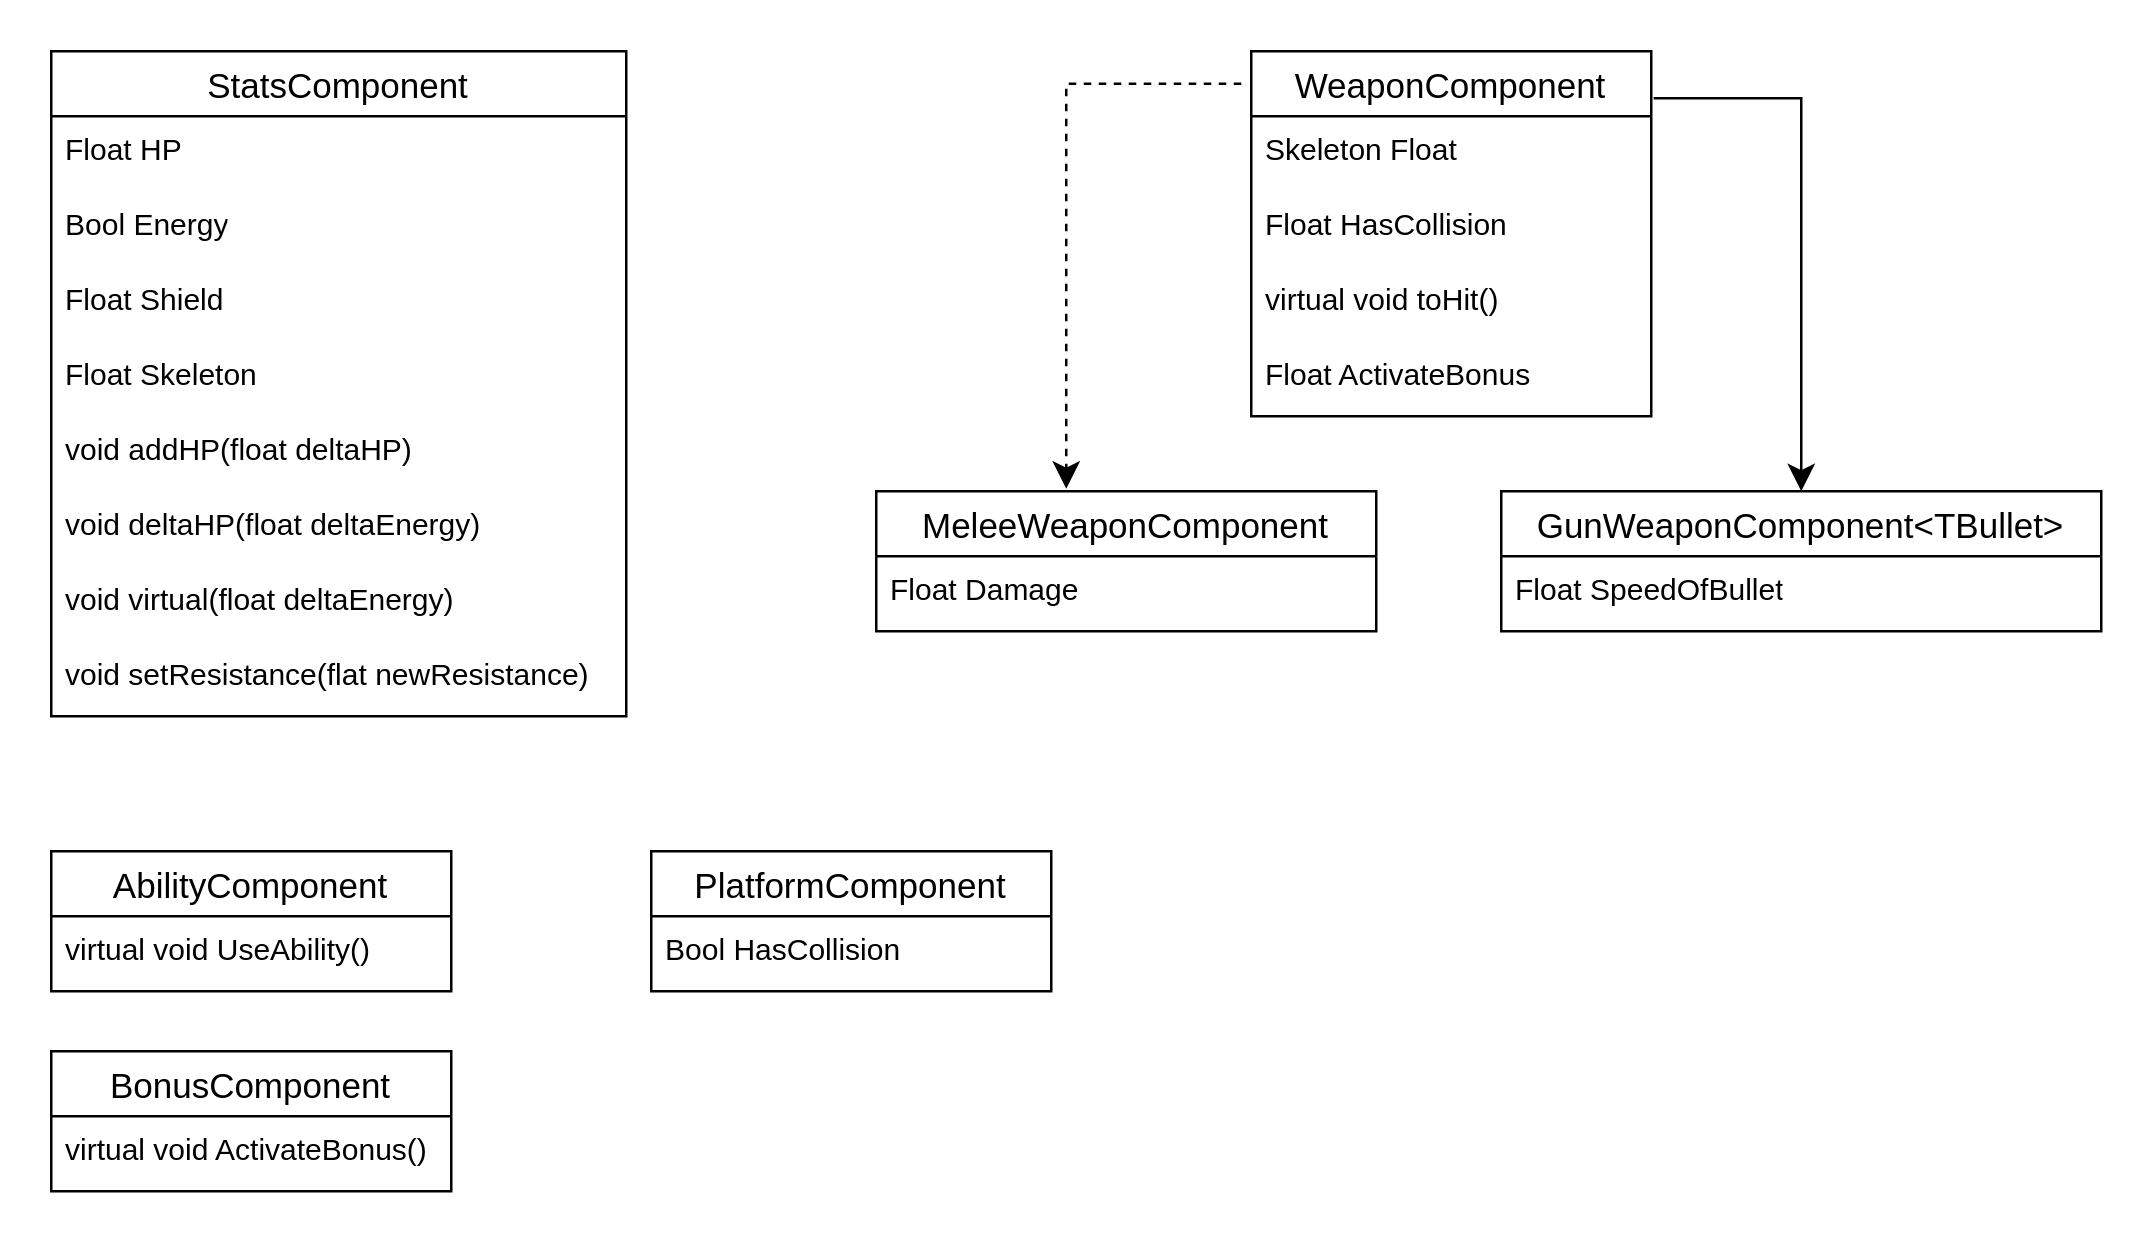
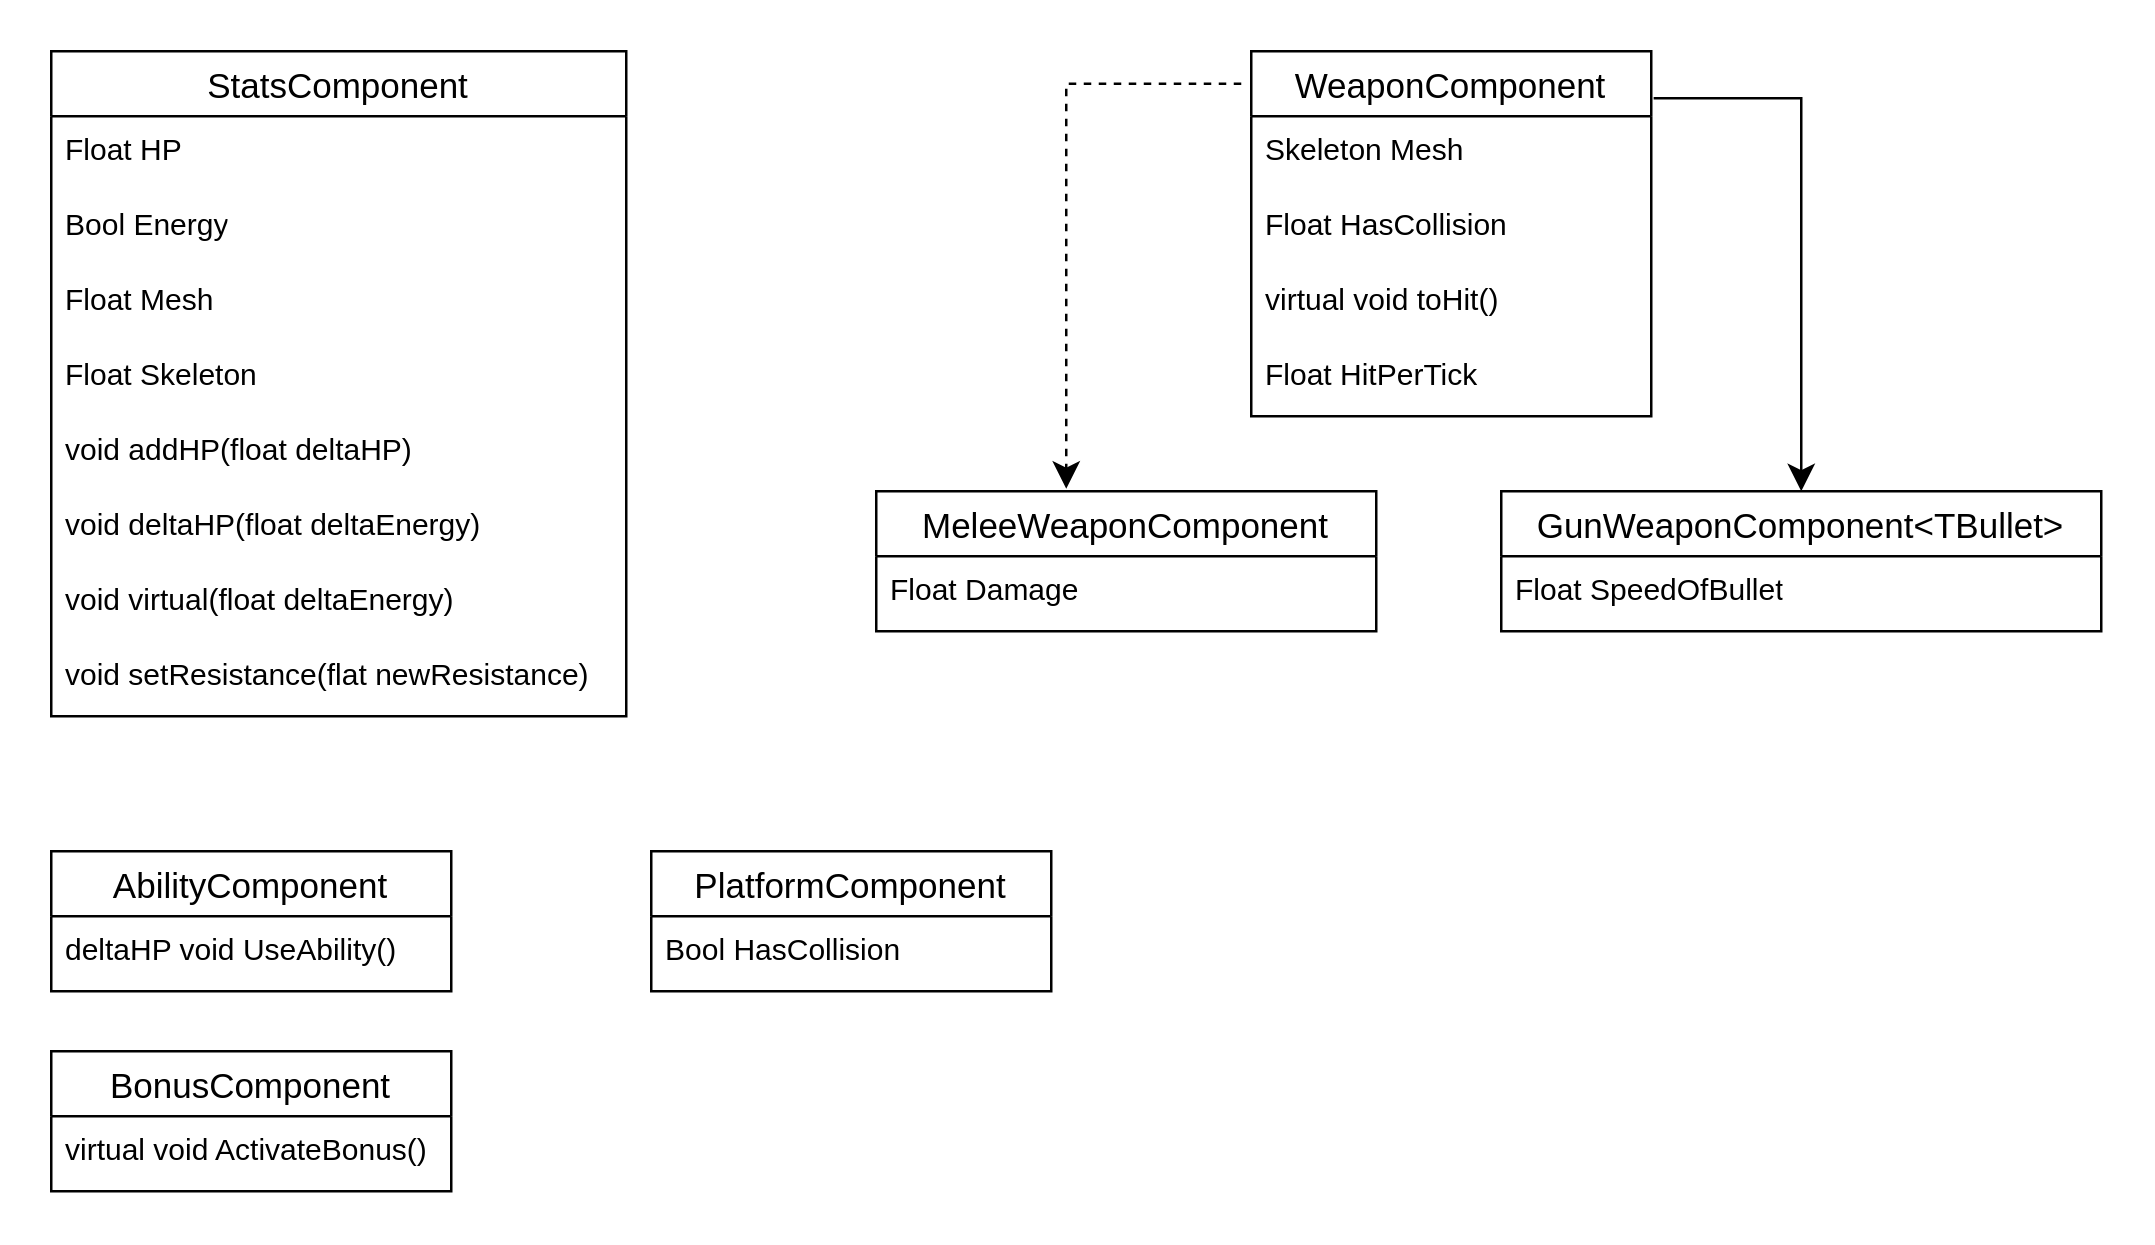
node "Skeleton Float": label "Skeleton Float" -> "Skeleton Mesh"
node "Float Shield": label "Float Shield" -> "Float Mesh"
node "Float ActivateBonus": label "Float ActivateBonus" -> "Float HitPerTick"
node "virtual void UseAbility()": label "virtual void UseAbility()" -> "deltaHP void UseAbility()"
